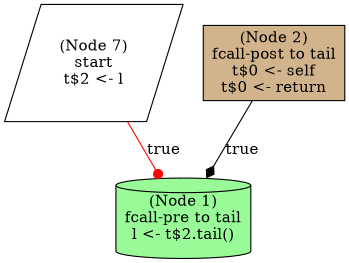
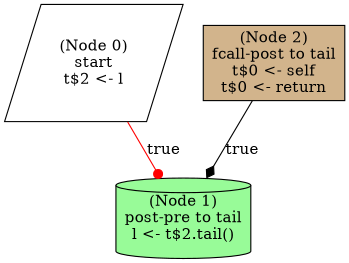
node "(Node 7) start t$2 <- l": label "(Node 7) start t$2 <- l" -> "(Node 0) start t$2 <- l"
node "(Node 1) fcall-pre to tail l <- t$2.tail()": label "(Node 1) fcall-pre to tail l <- t$2.tail()" -> "(Node 1) post-pre to tail l <- t$2.tail()"
